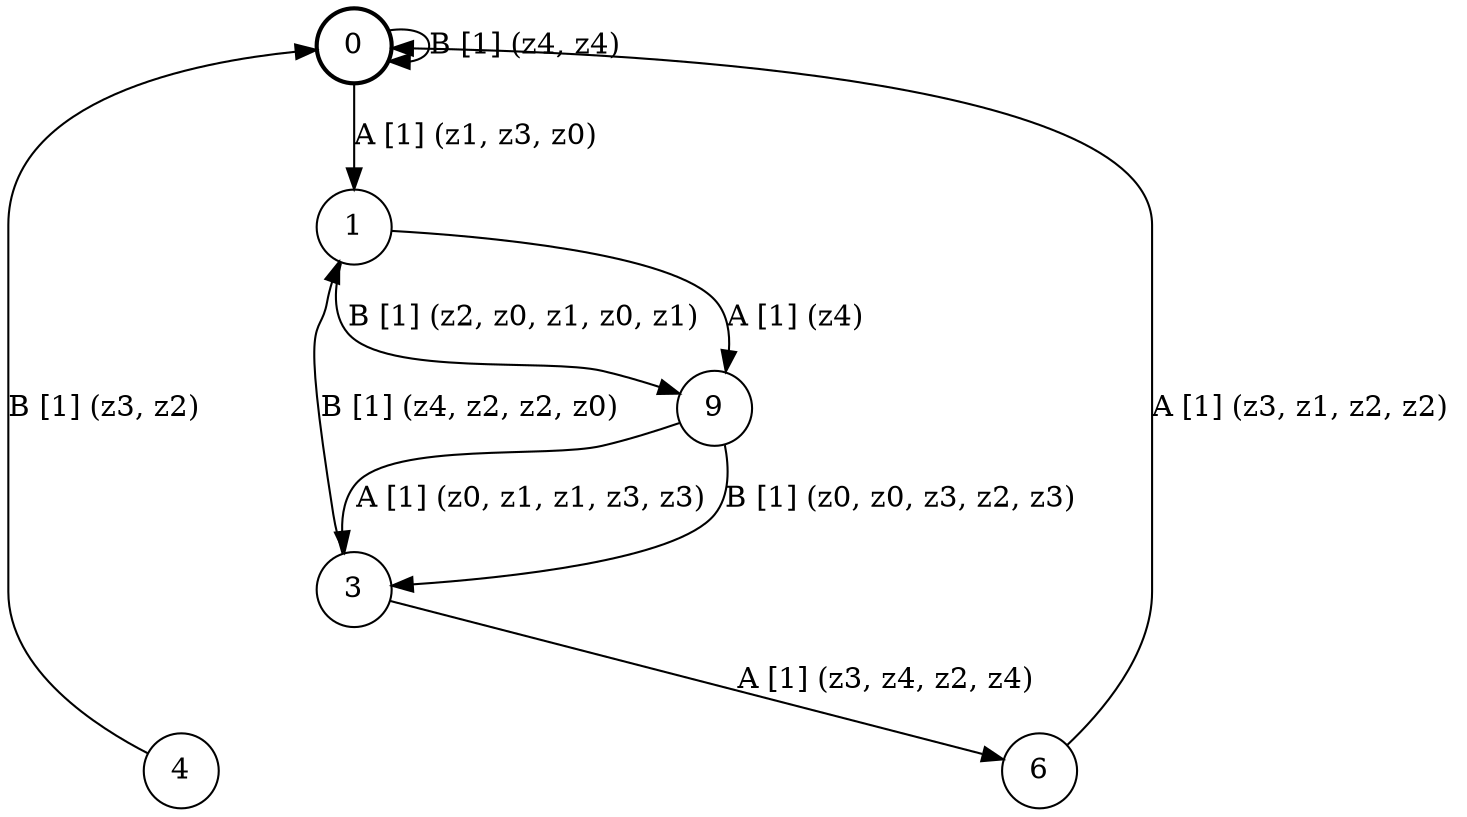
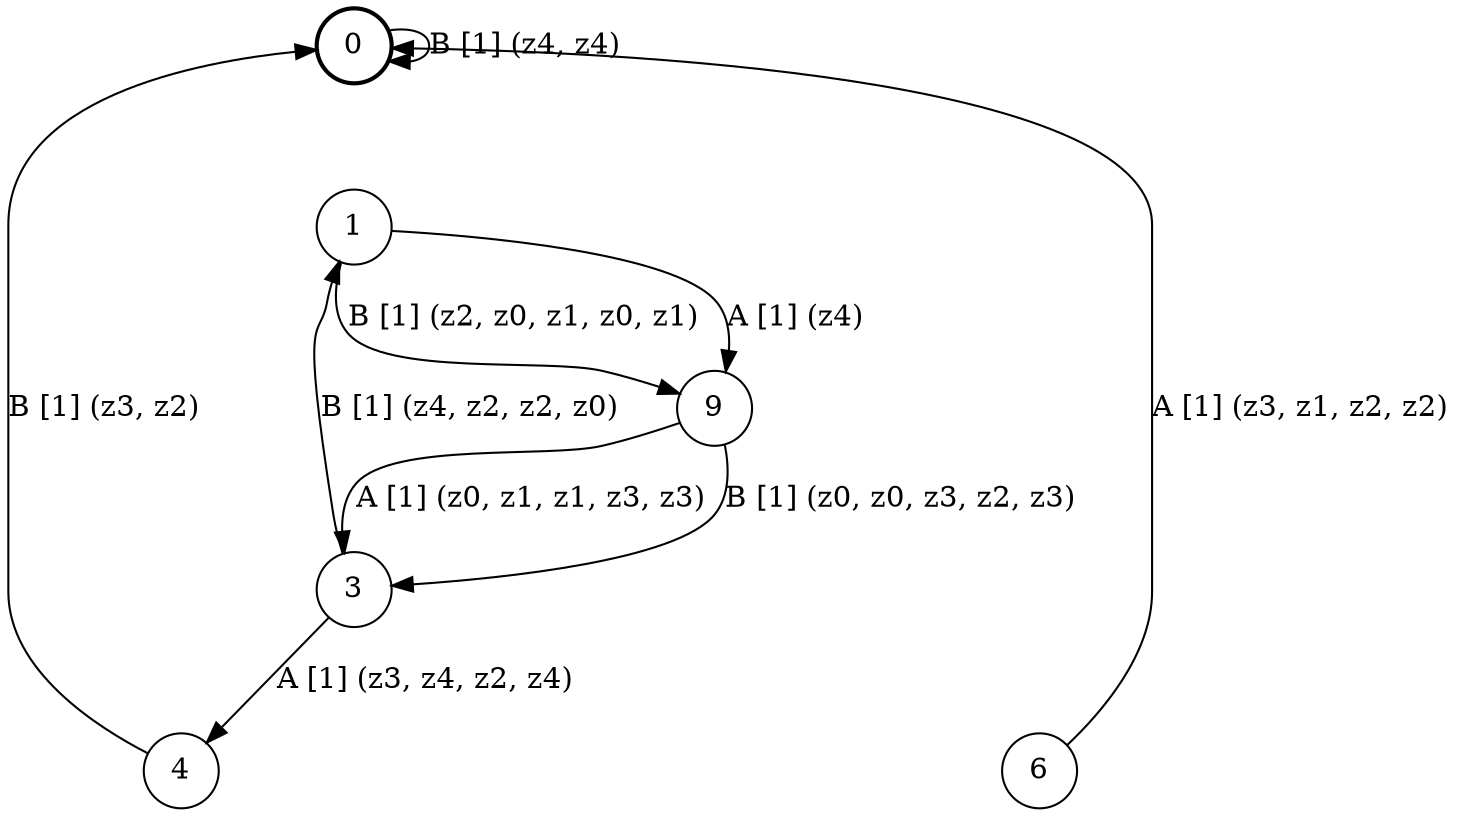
edge "0" -> "1": removed, label "A [1] (z1, z3, z0)"
edge "3" -> "6": now "3" -> "4"
